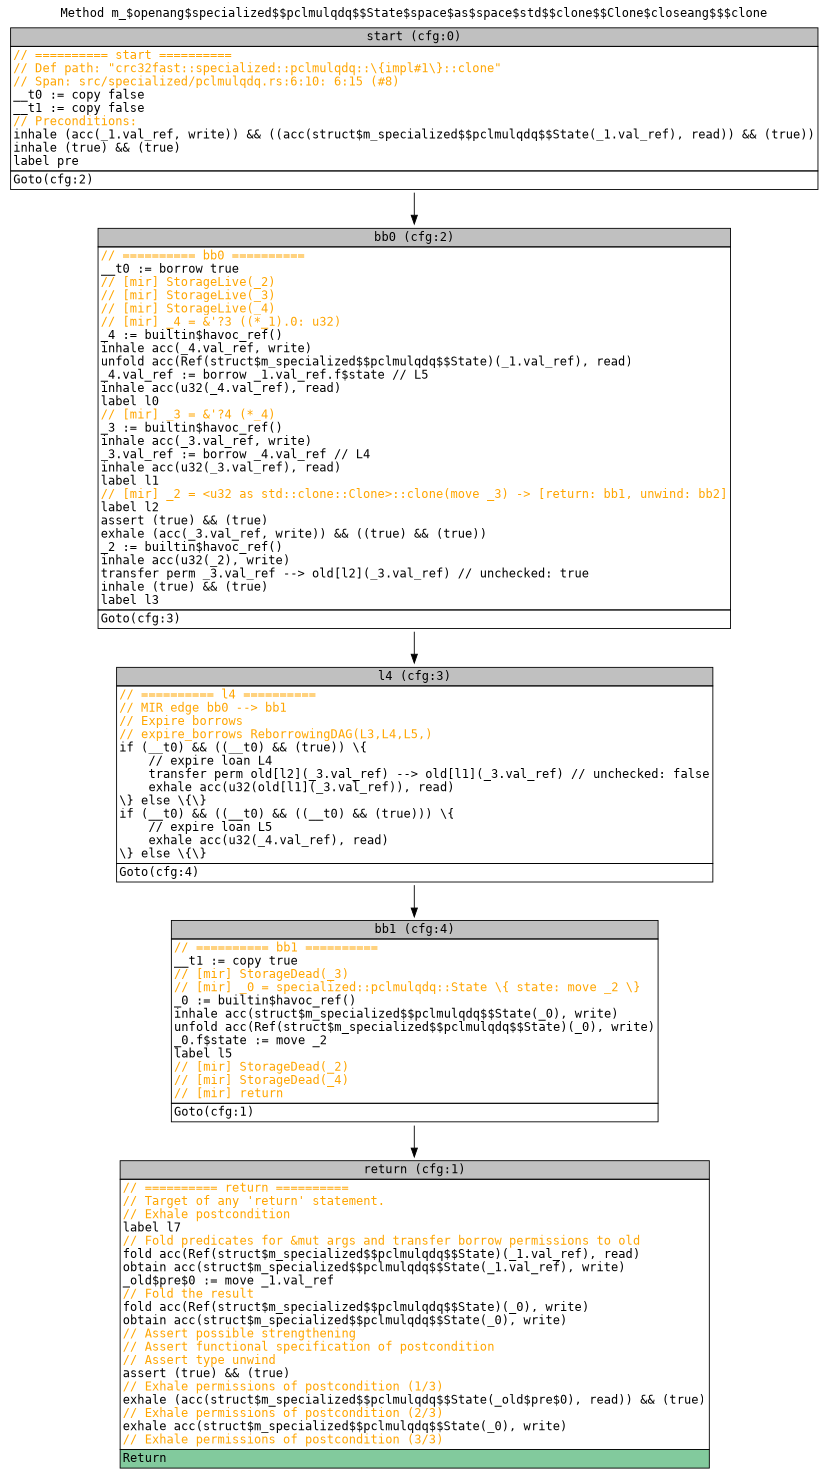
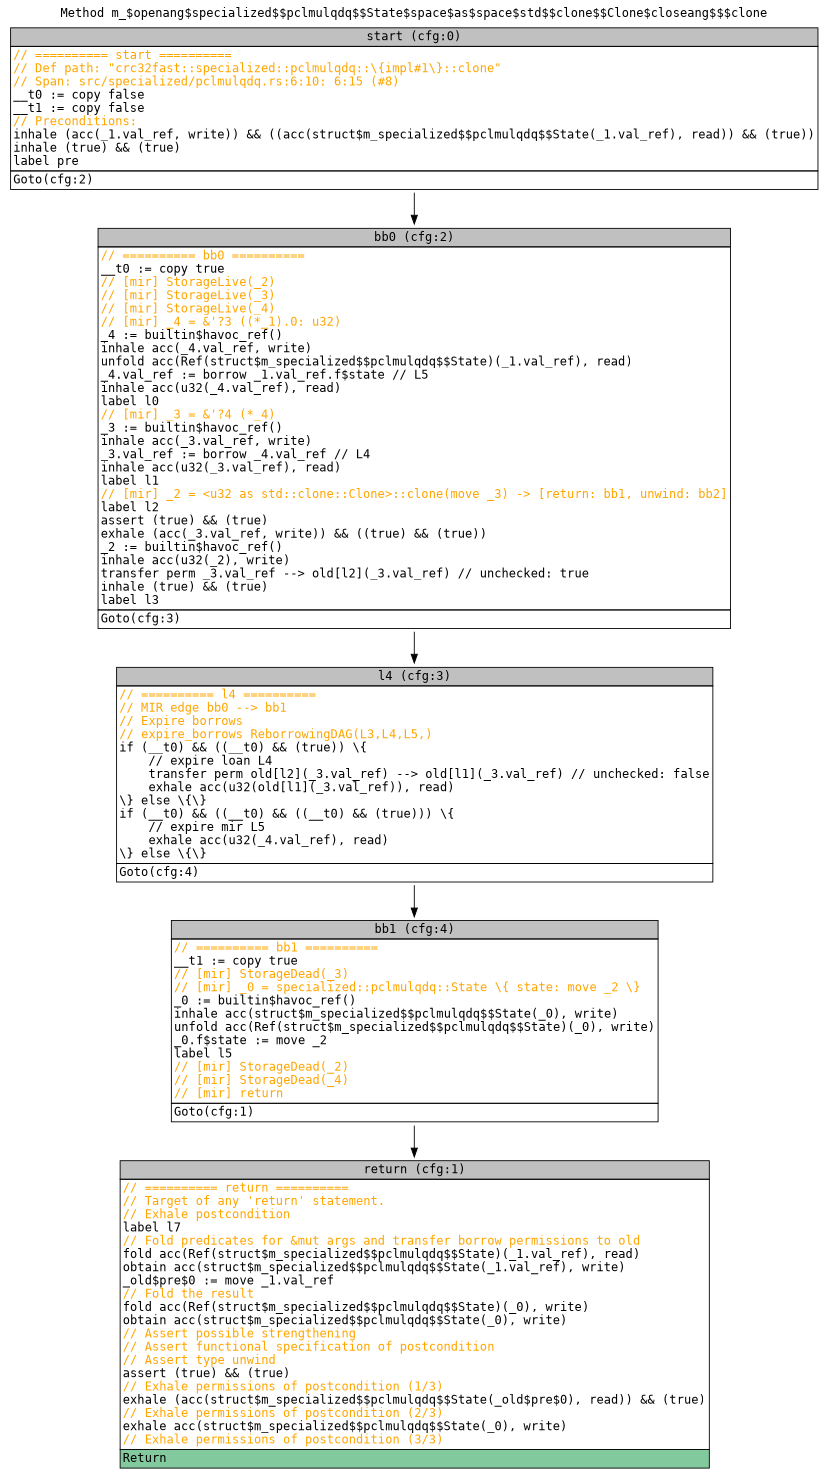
node "bb0 (cfg:2)": text "__t0 := borrow true" -> "__t0 := copy true"
node "l4 (cfg:3)": text "// expire loan L5" -> "// expire mir L5"
